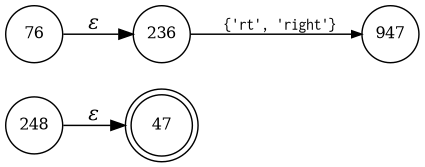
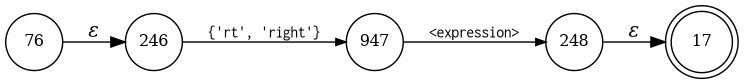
node "236": label "236" -> "246"
edge "947" -> "248": added, label "<expression>"
node "47": label "47" -> "17"
